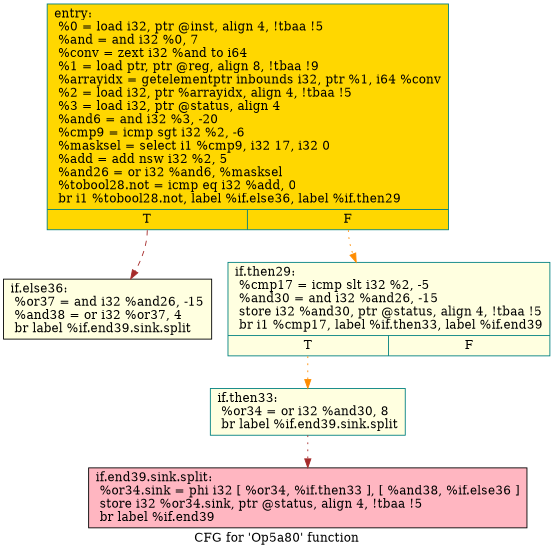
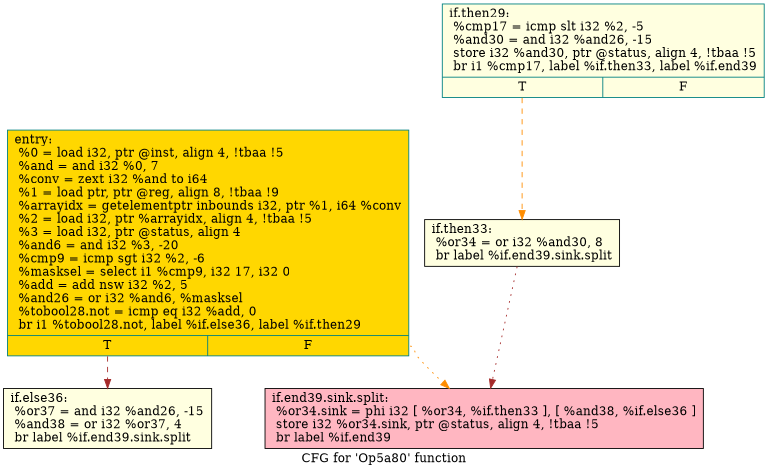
edge "entry:" -> "if.then29:": now "entry:" -> "if.end39.sink.split:"
edge "if.then29:" -> "if.then33:": style dotted -> dashed
node "if.then33:": color teal -> black
